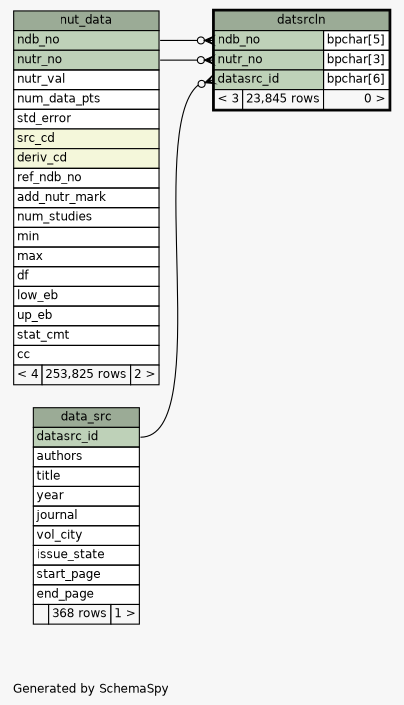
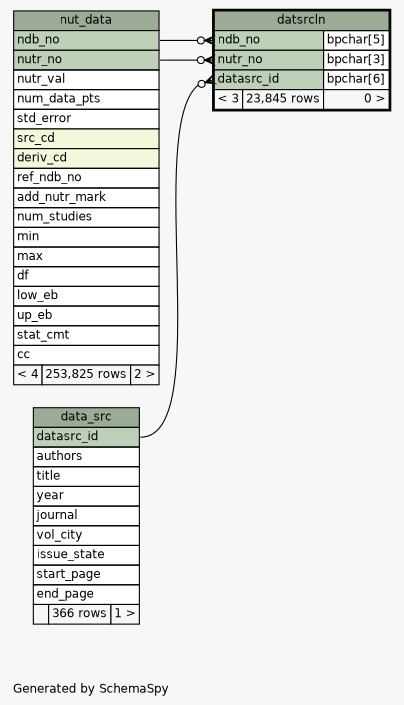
node "data_src": text "368 rows" -> "366 rows"
